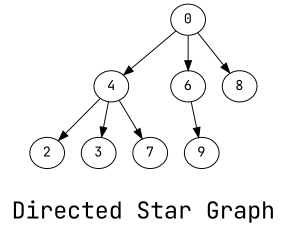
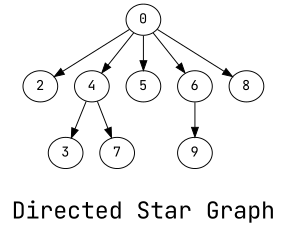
node "5": added
edge "4" -> "2": now "0" -> "2"
